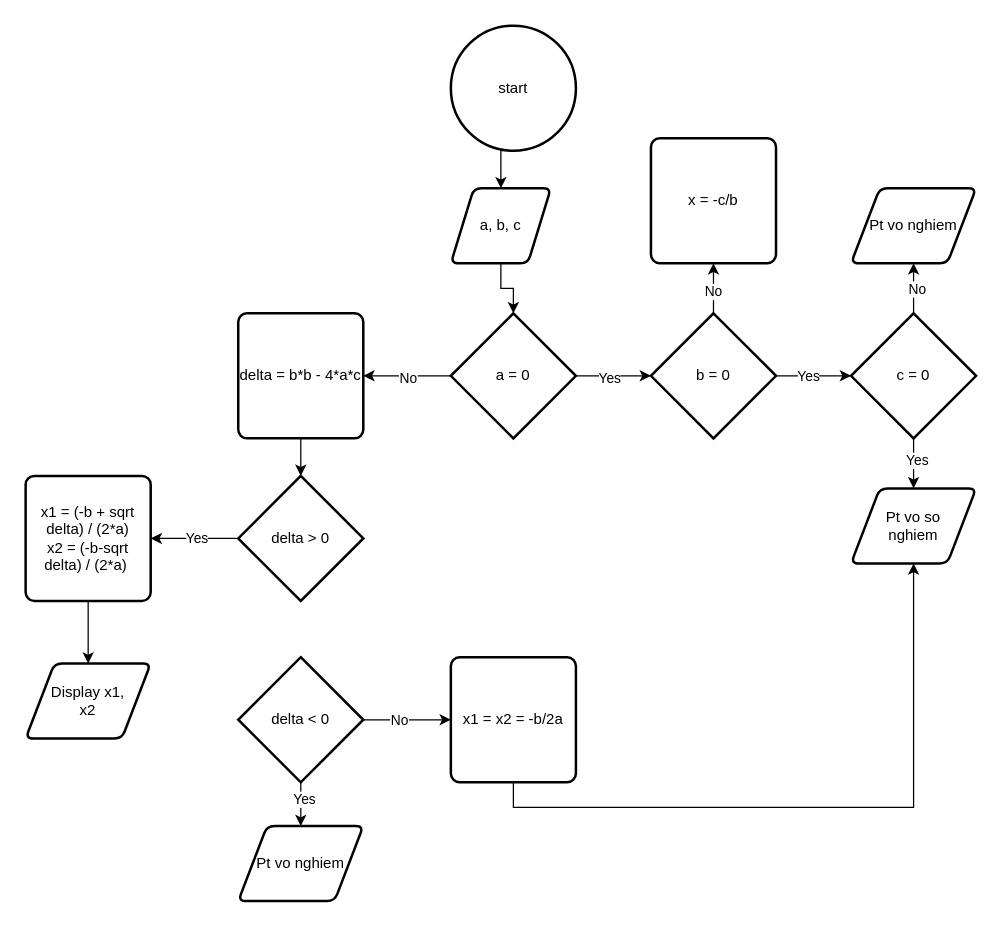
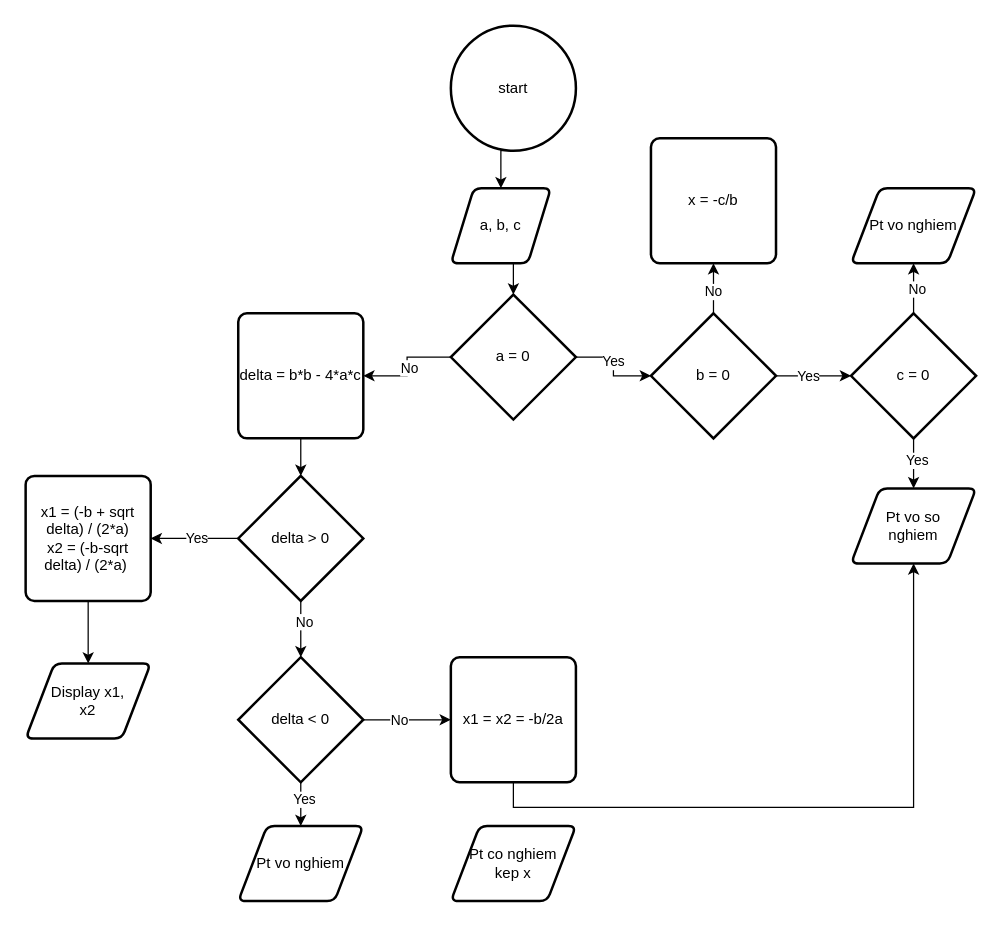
node "a = 0": moved (513, 376) -> (513, 357)
edge "delta > 0" -> "delta < 0": added, label "No"
node "Pt co nghiem kep x": added
